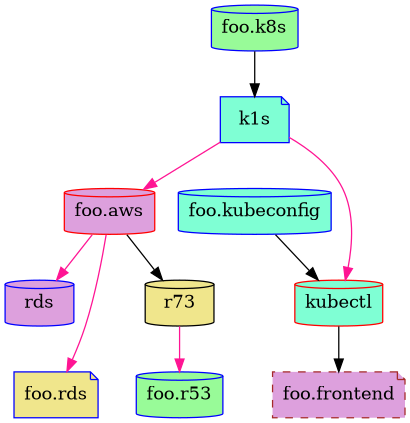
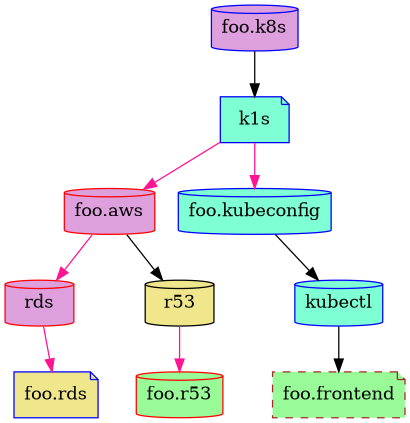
node "foo.k8s": fillcolor palegreen -> plum
edge "k1s" -> "kubectl": now "k1s" -> "foo.kubeconfig"
edge "foo.aws" -> "foo.rds": now "rds" -> "foo.rds"
node "rds": color blue -> red
node "r73": label "r73" -> "r53"
node "kubectl": color red -> blue
node "foo.r53": color blue -> red
node "foo.frontend": fillcolor plum -> palegreen
